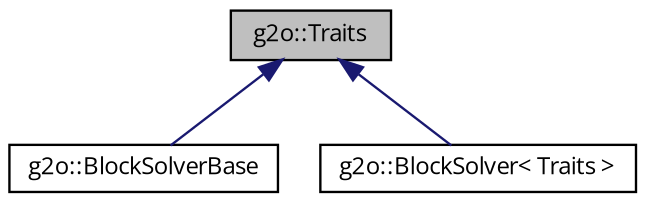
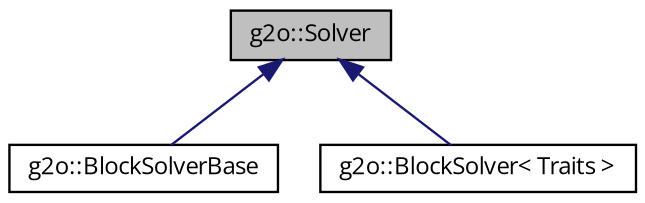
node "g2o::Traits": label "g2o::Traits" -> "g2o::Solver"
